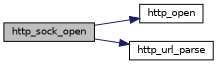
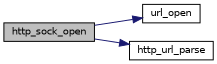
node "http_open": label "http_open" -> "url_open"
